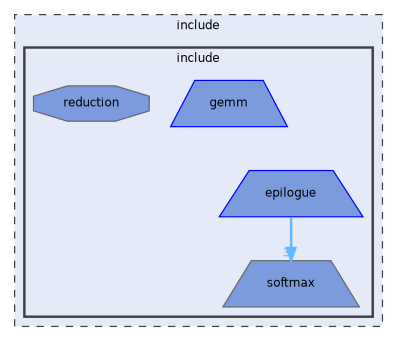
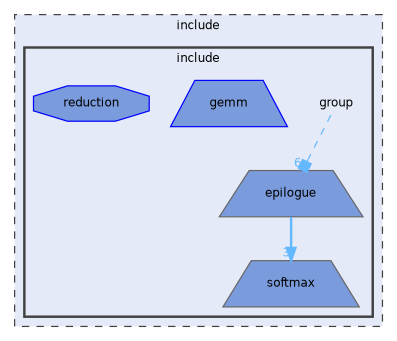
node "reduction": color gray40 -> blue
node "group": added
node "epilogue": color blue -> gray40
